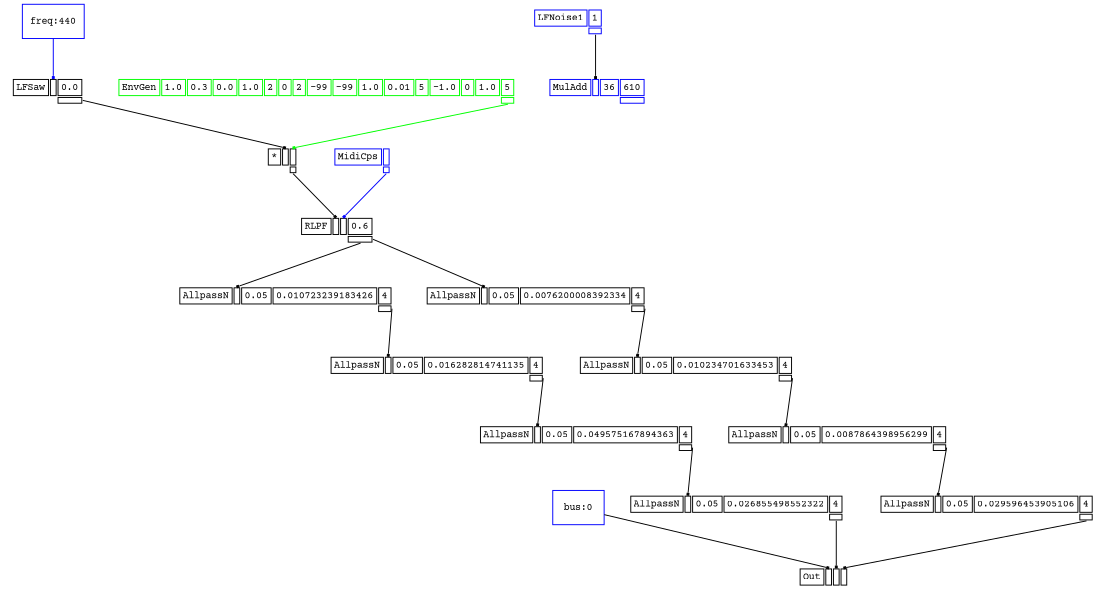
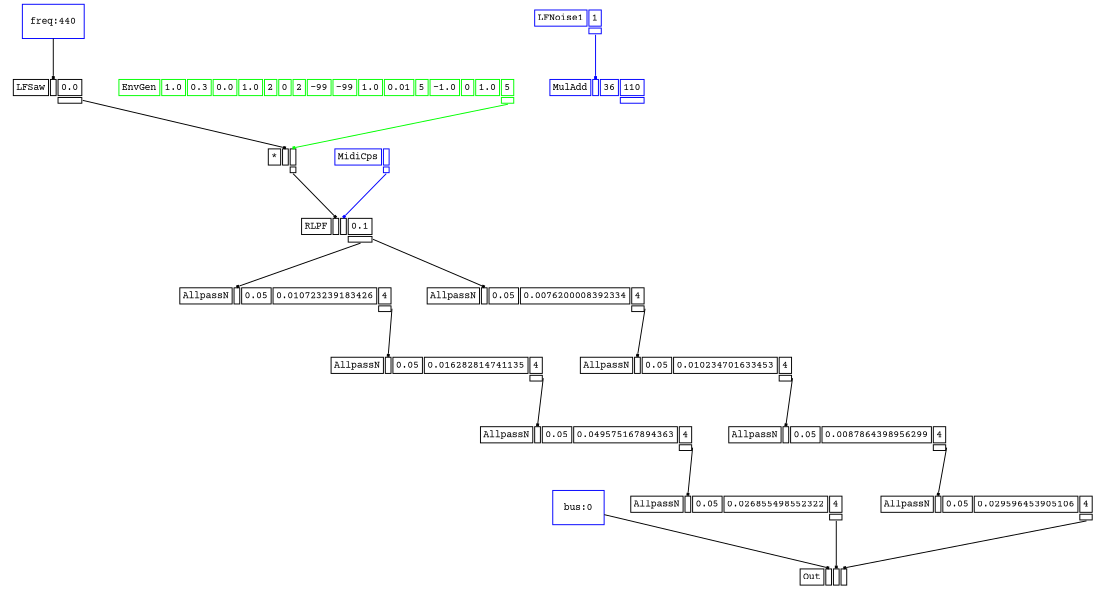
edge "LFNoise1" -> "MulAdd": color black -> blue
edge "freq:440" -> "LFSaw": color blue -> black
node "MulAdd": text "610" -> "110"
node "RLPF": text "0.6" -> "0.1"
